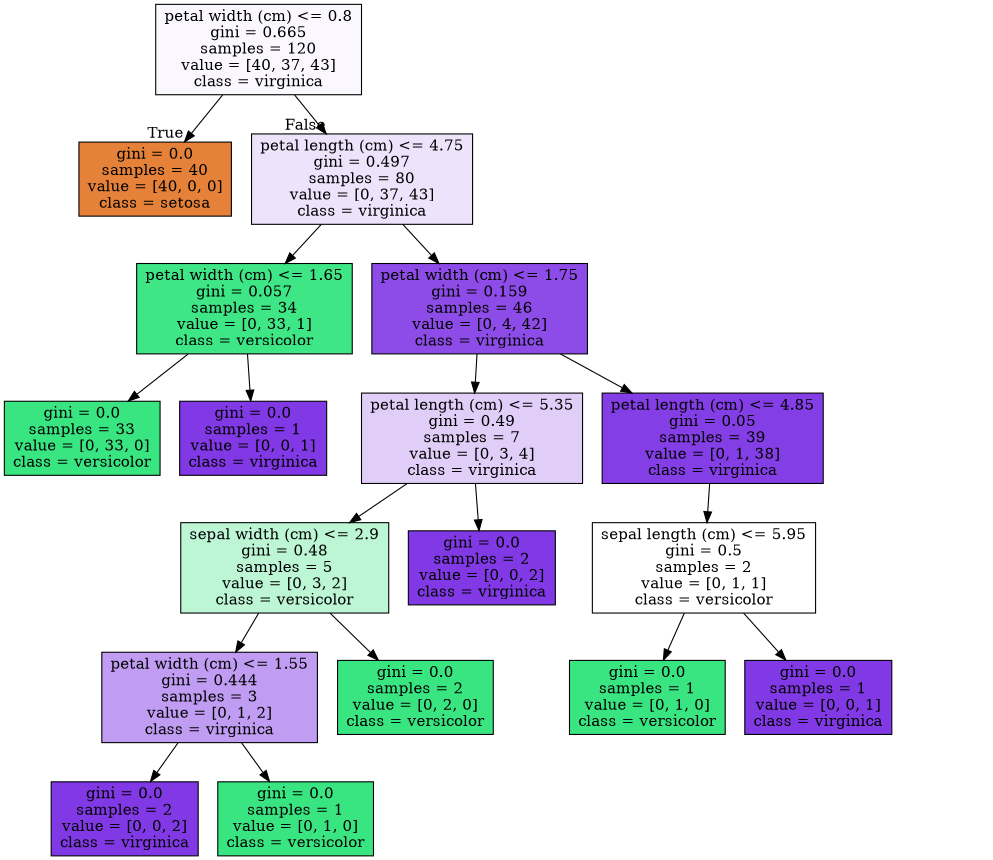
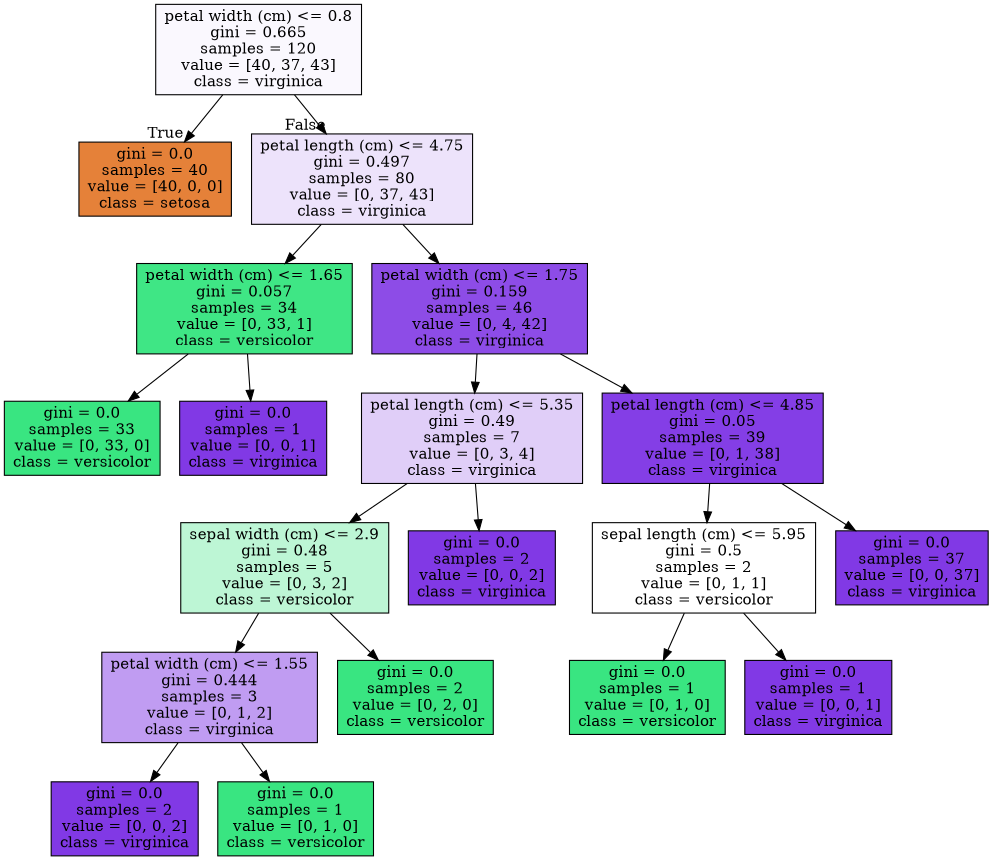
node "gini = 0.0 samples = 37 value = [0, 0, 37] class = virginica": added
